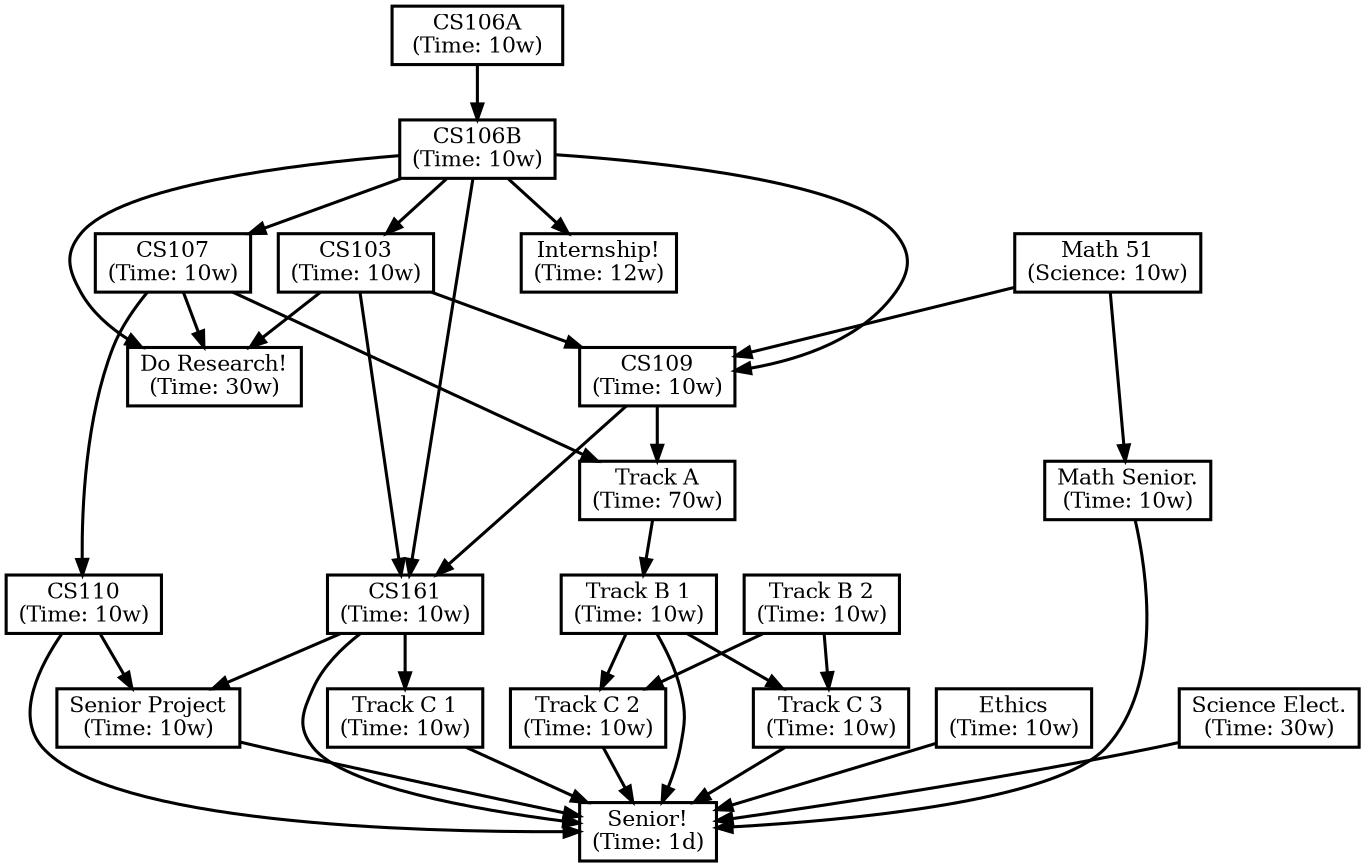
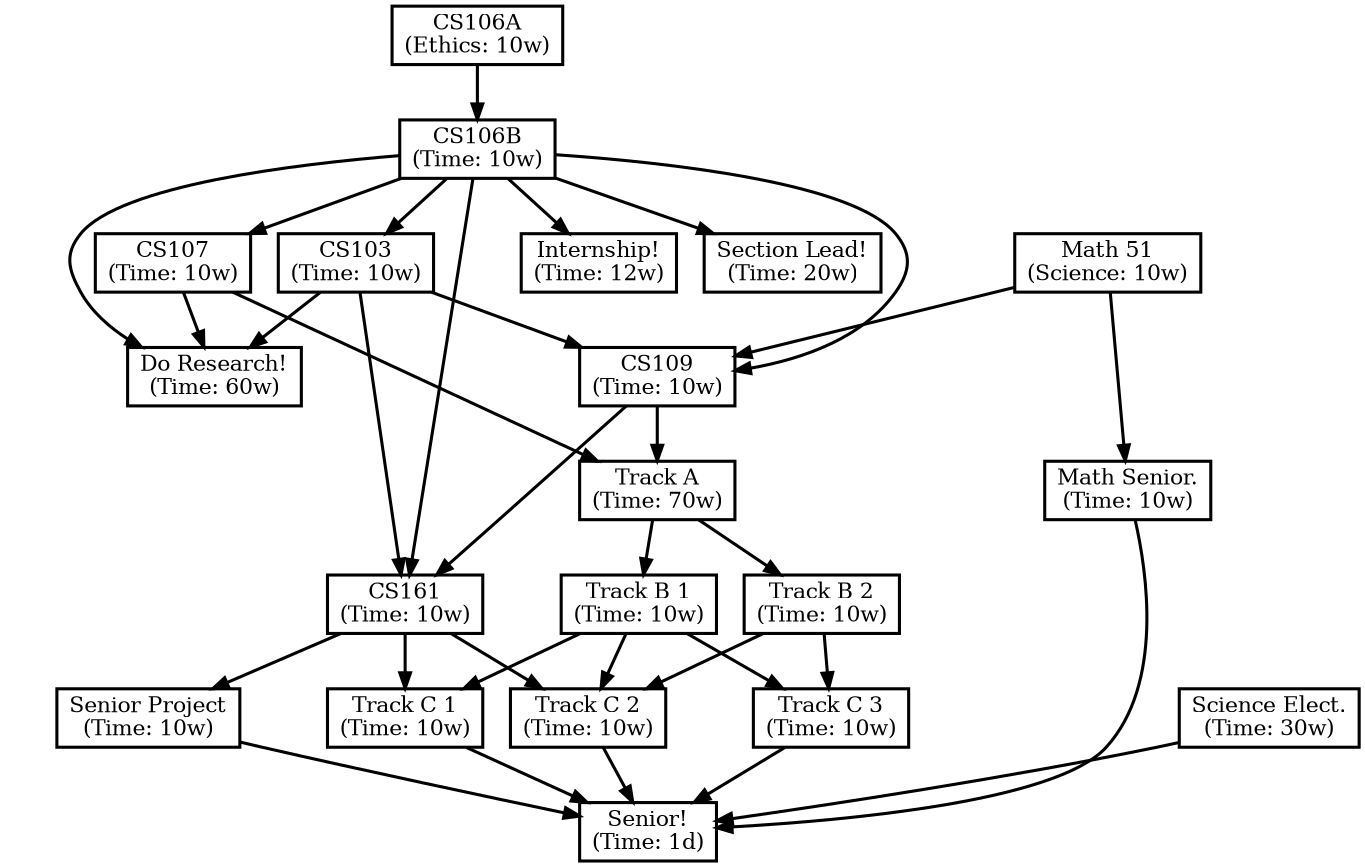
node "CS106A (Time: 10w)": label "CS106A (Time: 10w)" -> "CS106A (Ethics: 10w)"
node "Section Lead! (Time: 20w)": added
node "Do Research! (Time: 30w)": label "Do Research! (Time: 30w)" -> "Do Research! (Time: 60w)"
edge "Track A (Time: 70w)" -> "Track B 2 (Time: 10w)": added
node "CS110 (Time: 10w)": removed
edge "Track B 1 (Time: 10w)" -> "Senior! (Time: 1d)": now "Track B 1 (Time: 10w)" -> "Track C 1 (Time: 10w)"
node "Ethics (Time: 10w)": removed
edge "CS161 (Time: 10w)" -> "Senior! (Time: 1d)": now "CS161 (Time: 10w)" -> "Track C 2 (Time: 10w)"
